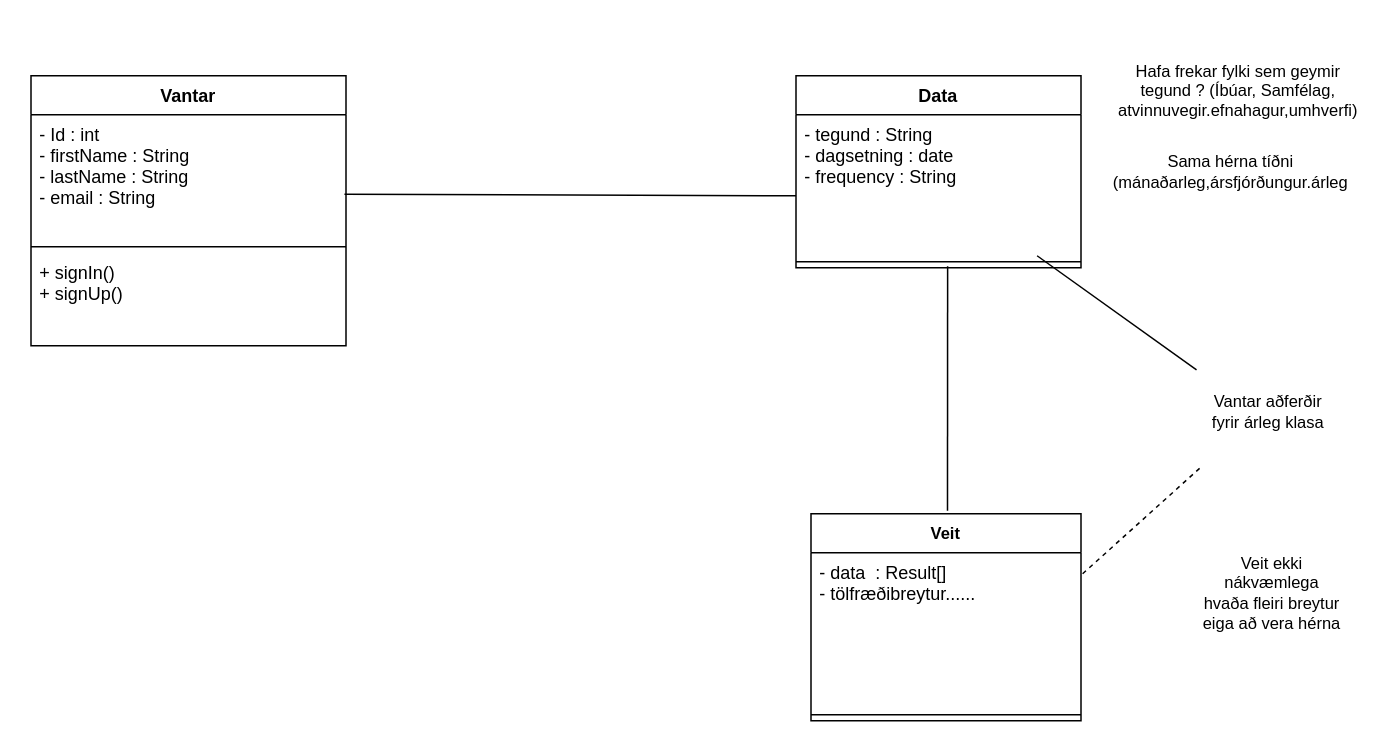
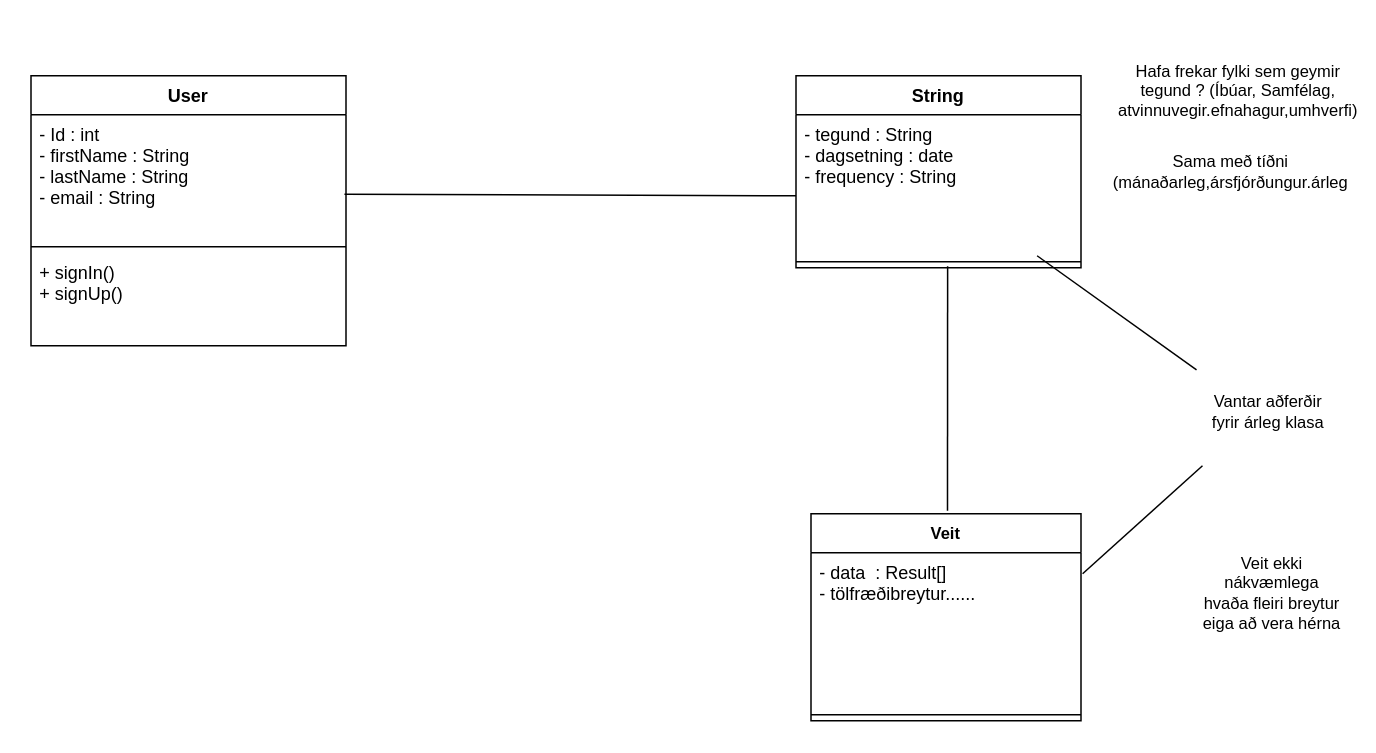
node "Vantar": label "Vantar" -> "User"
node "Data": label "Data" -> "String"
node "Sama hérna tíðni (mánaðarleg,ársfjórðungur.árleg": label "Sama hérna tíðni (mánaðarleg,ársfjórðungur.árleg" -> "Sama með tíðni (mánaðarleg,ársfjórðungur.árleg"
edge "Vantar aðferðir fyrir árleg klasa" -- "- data : Result[] - tölfræðibreytur......": style dashed -> solid
